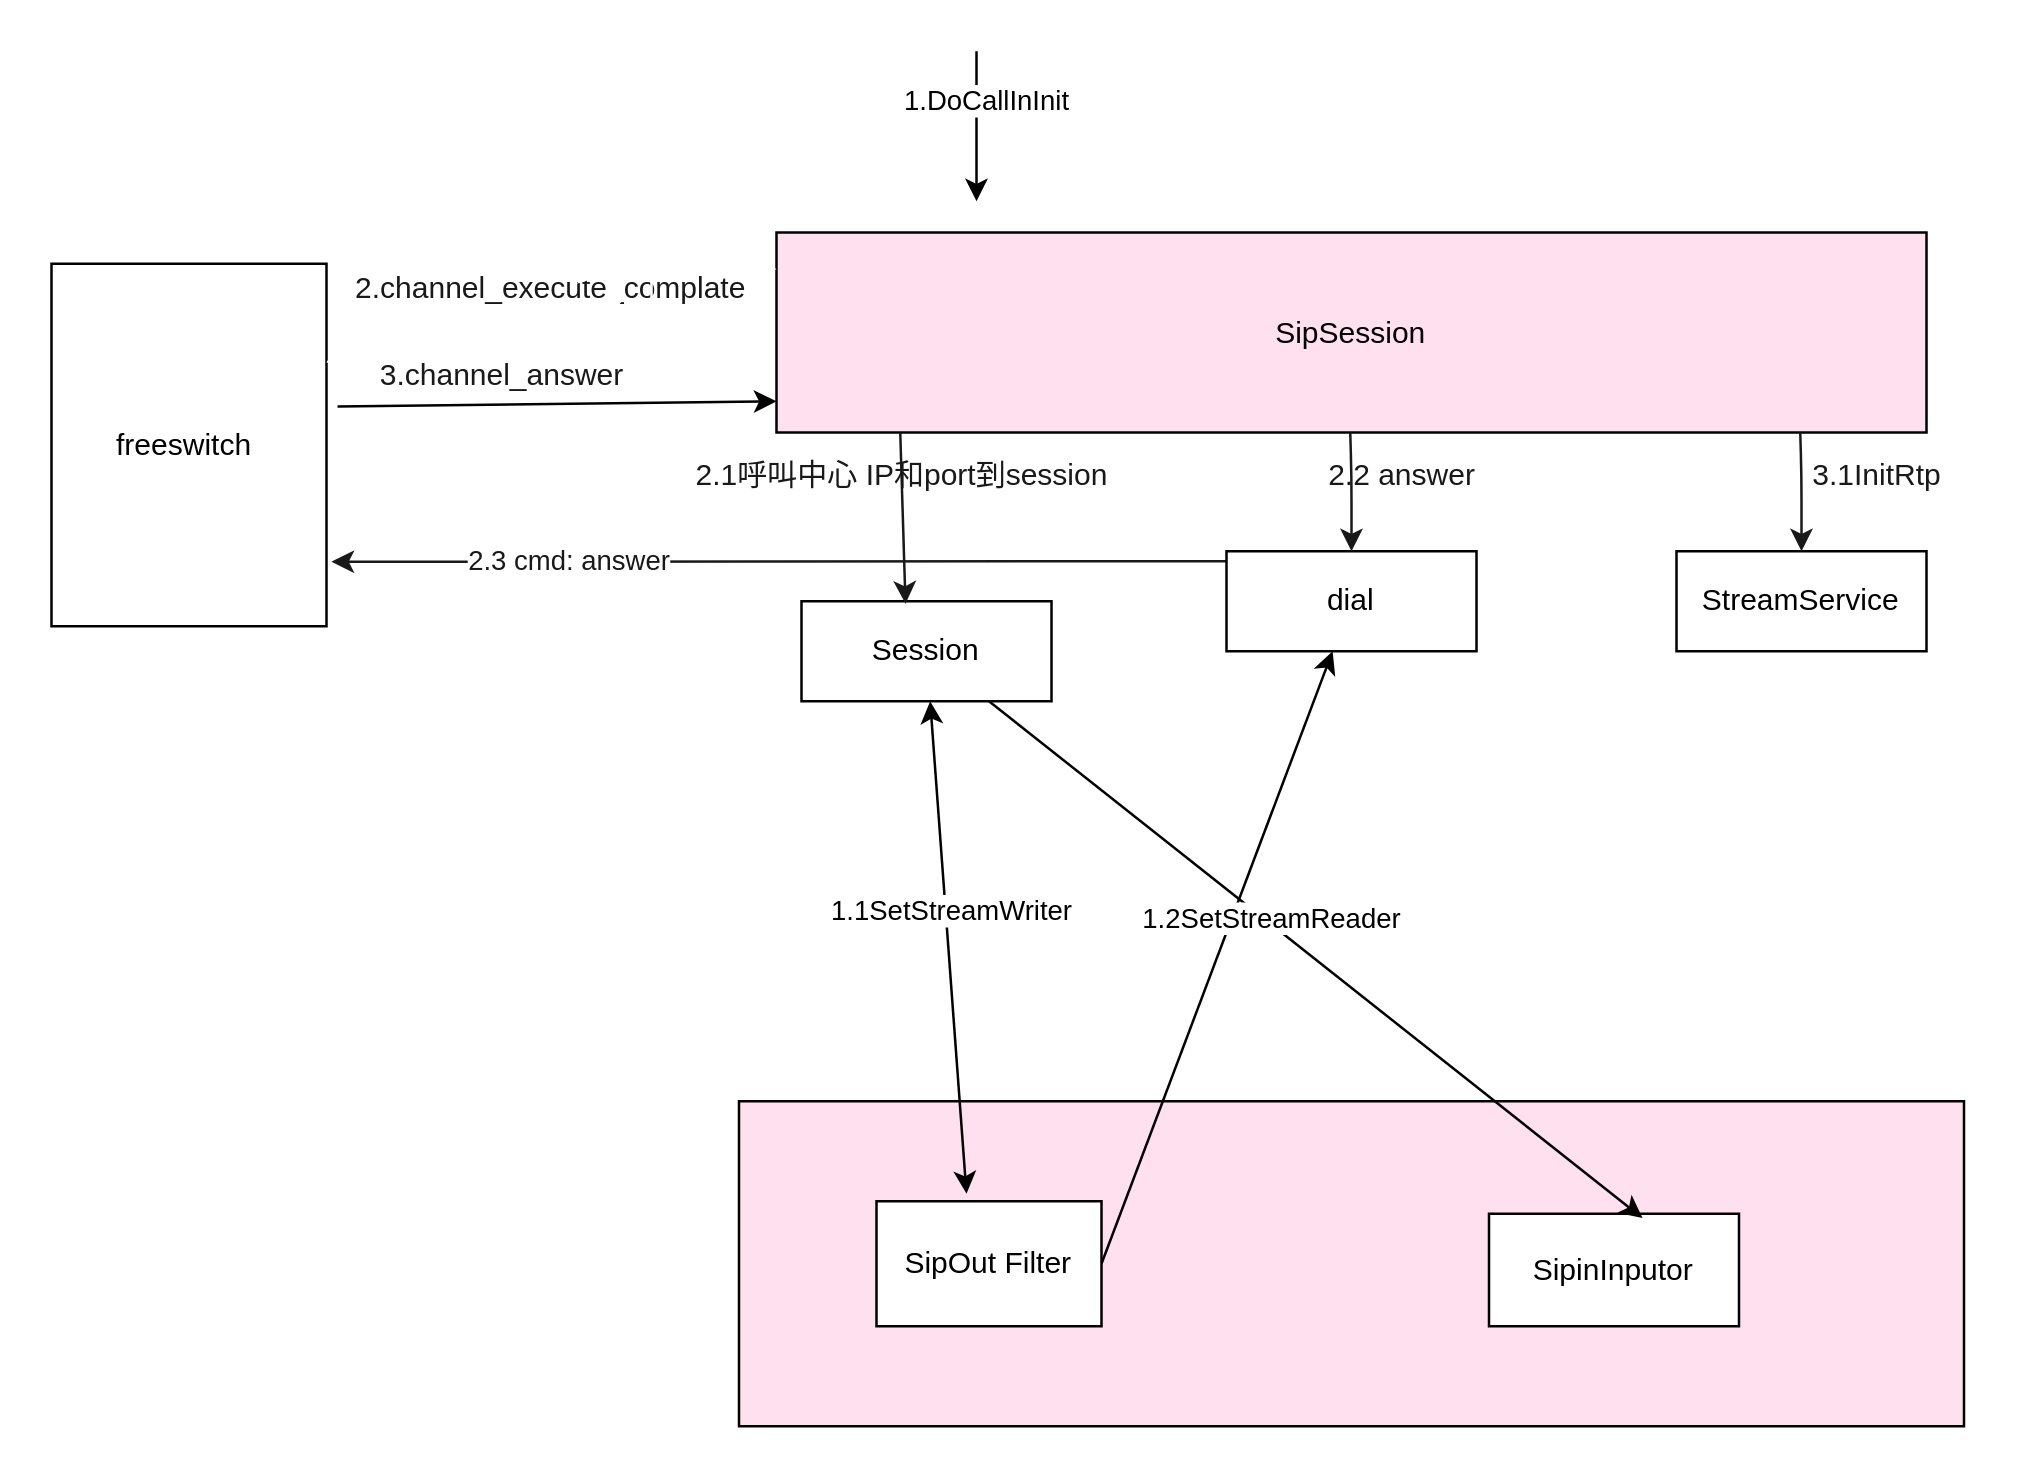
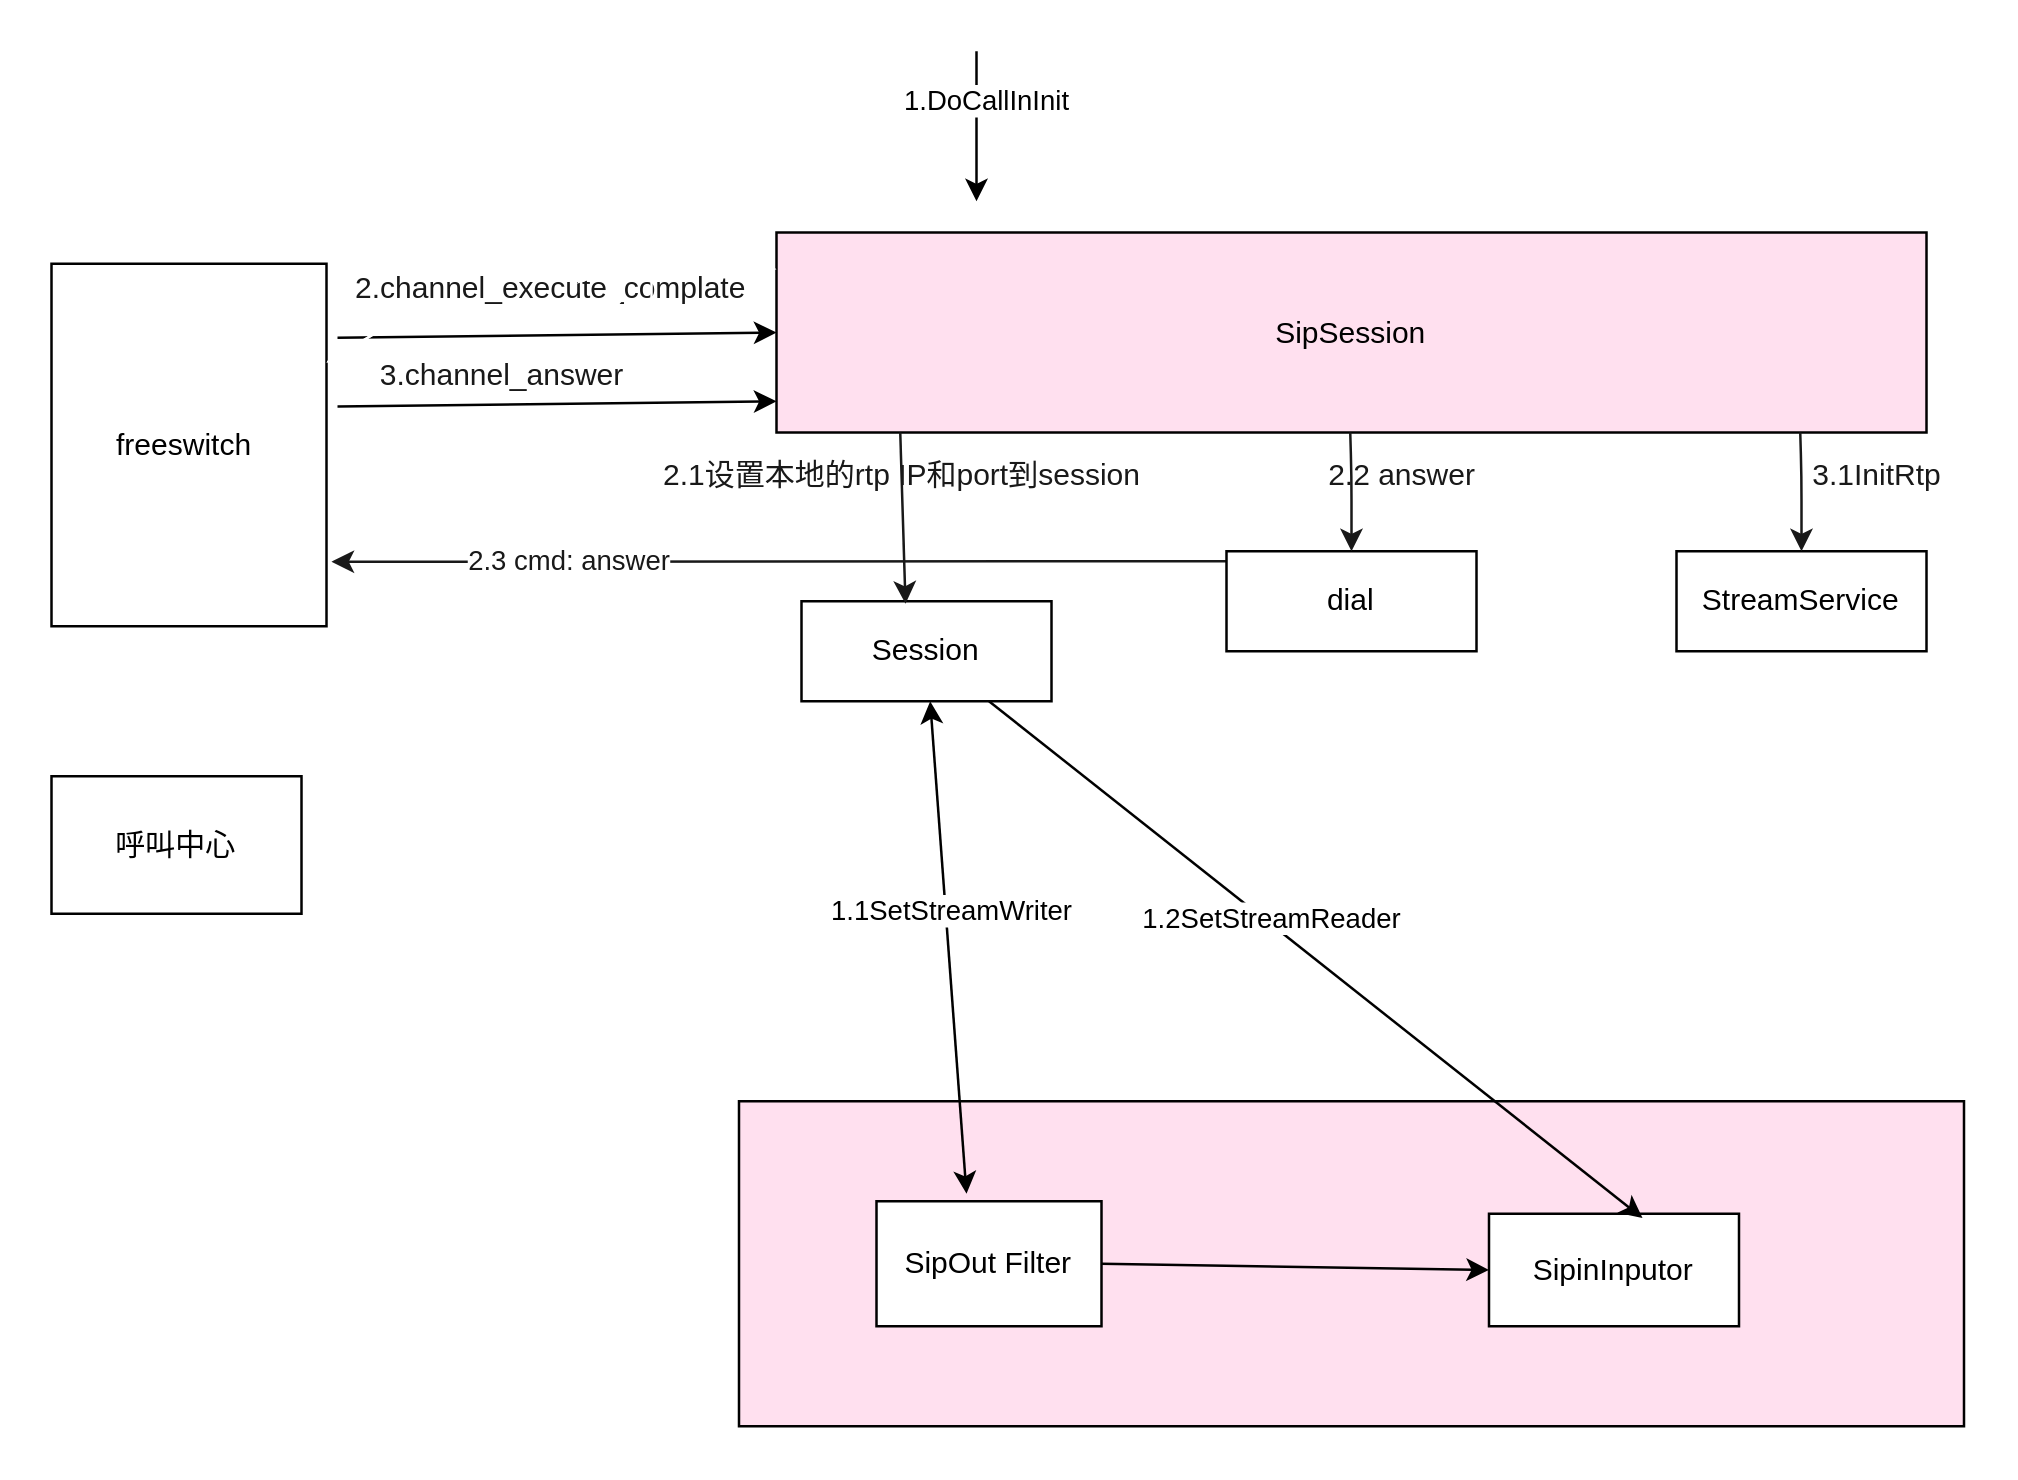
edge "freeswitch" -> "SipSession": added
node "2.1呼叫中心 IP和port到session": label "2.1呼叫中心 IP和port到session" -> "2.1设置本地的rtp IP和port到session"
node "呼叫中心": added
edge "SipOut Filter" -> "dial": now "SipOut Filter" -> "SipinInputor"
